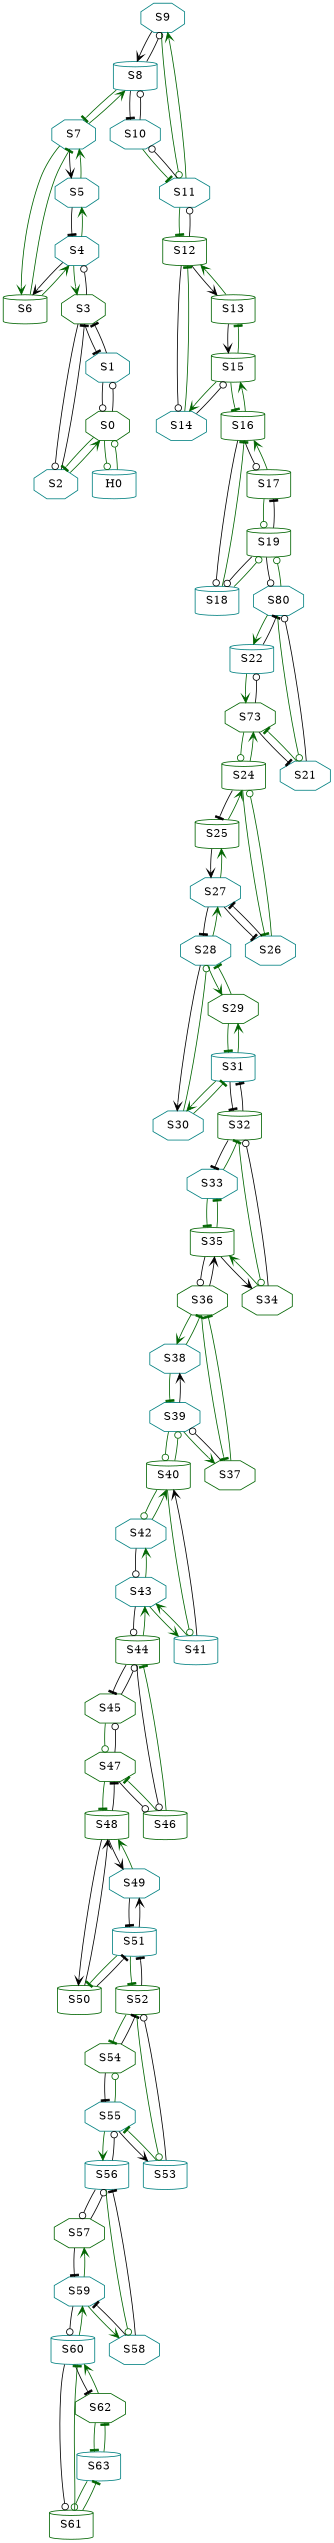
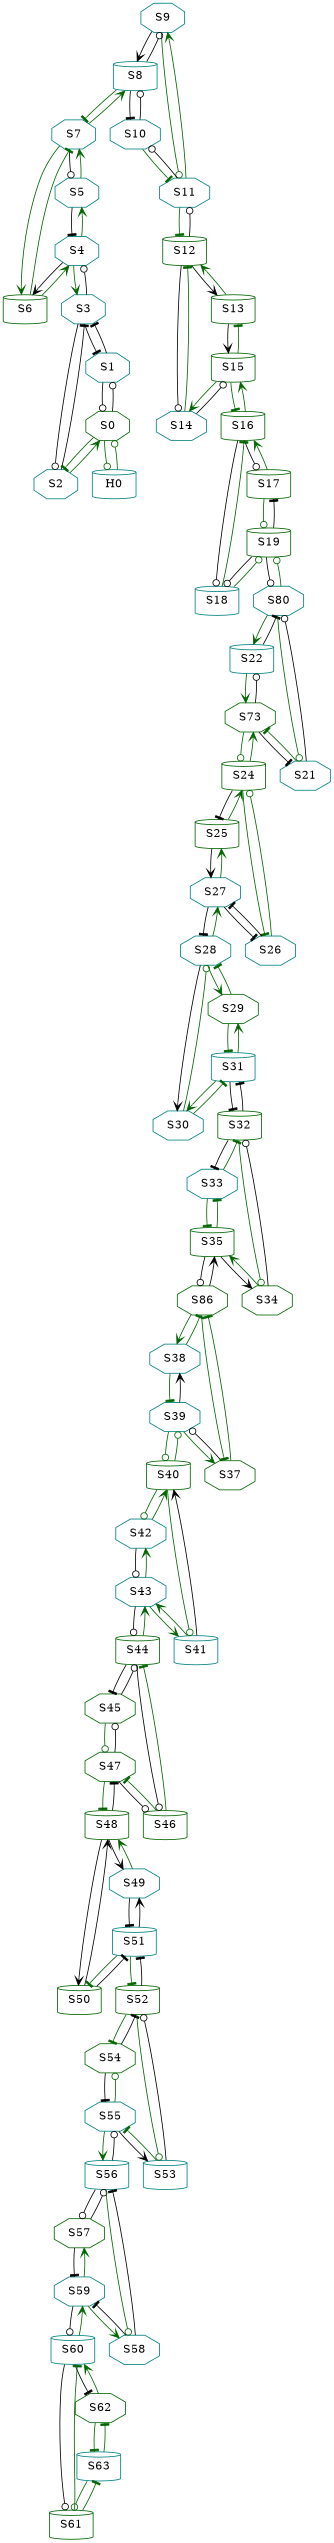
edge "S7" -> "S5": arrowhead vee -> odot
node "S3": color darkgreen -> teal
node "S36": label "S36" -> "S86"
